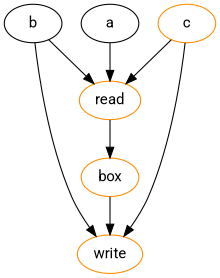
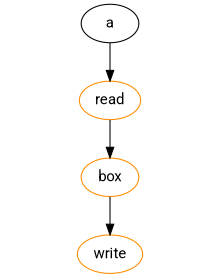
node "b": removed
node "c": removed
